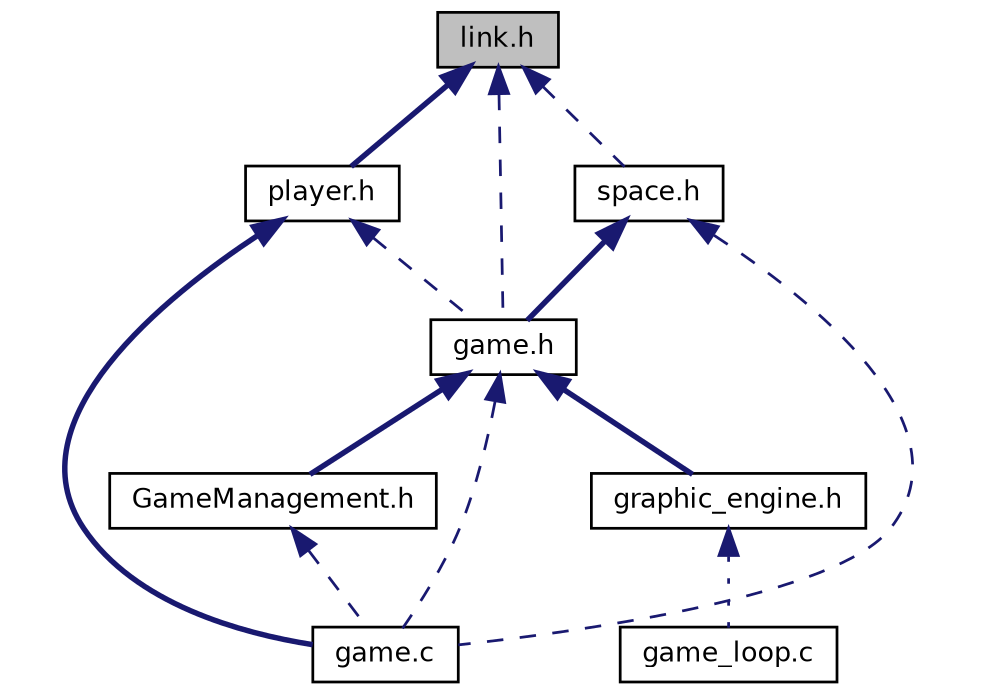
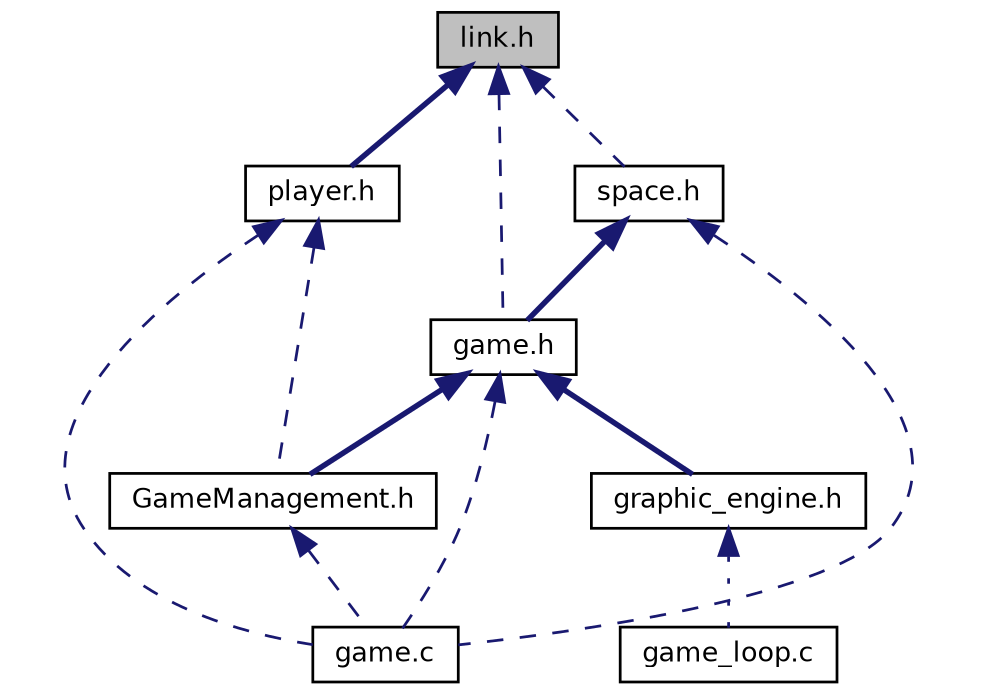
edge "game.h" -> "player.h": now "GameManagement.h" -> "player.h"
edge "game.c" -> "player.h": style bold -> dashed
